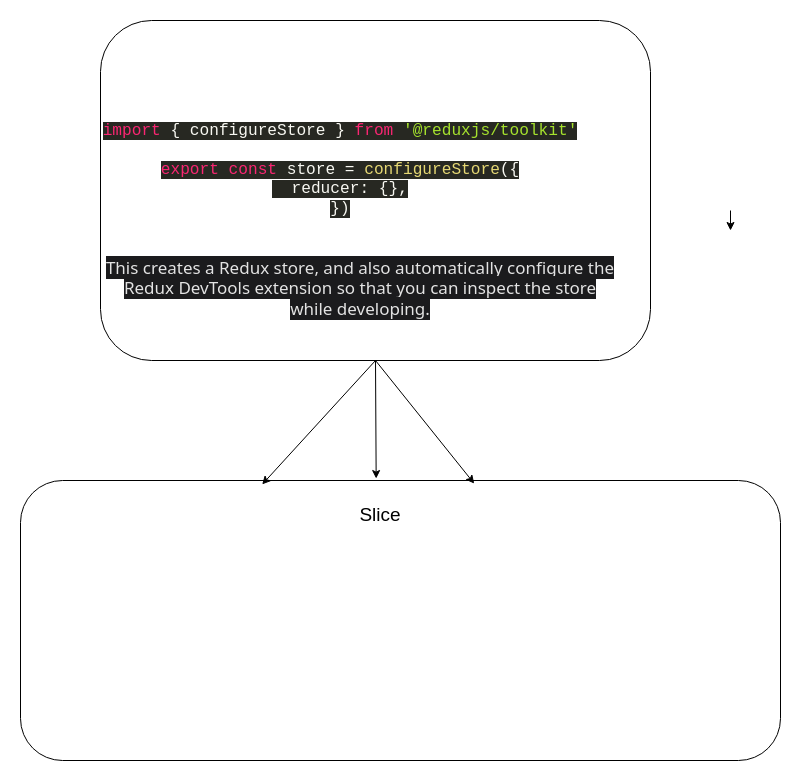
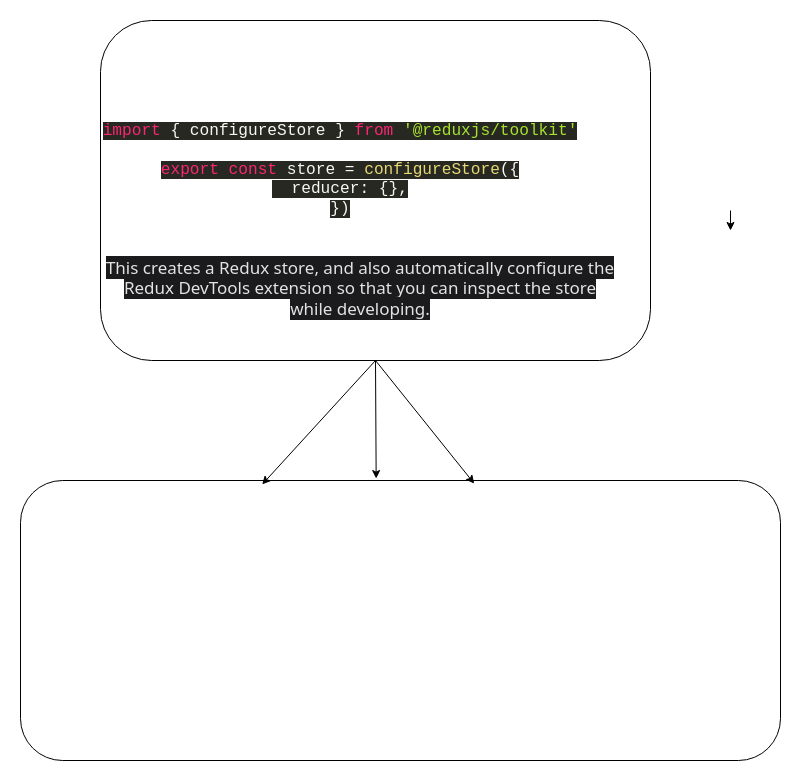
node "Slice": removed
